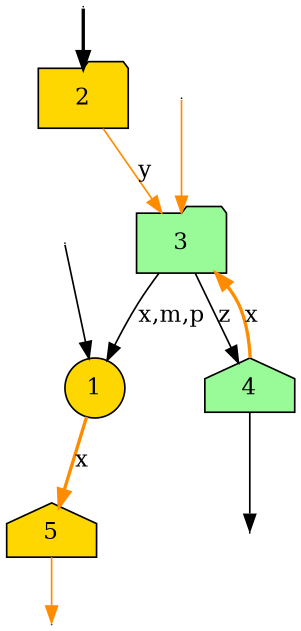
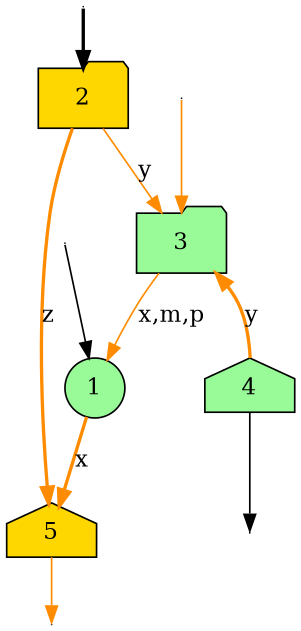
edge "2" -> "5": added, label "z"
edge "3" -> "1": color black -> darkorange
edge "3" -> "4": removed, label "z"
edge "4" -> "3": label "x" -> "y"
node "1": fillcolor gold -> palegreen
